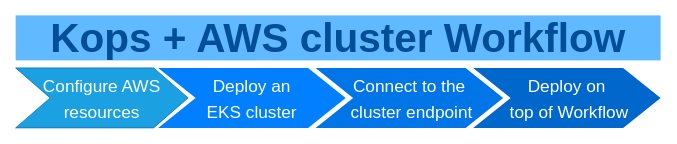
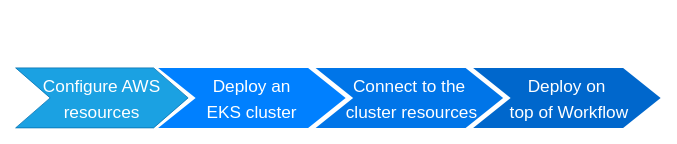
node "Kops + AWS cluster Workflow": removed
node "Connect to the cluster endpoint": label "Connect to the cluster endpoint" -> "Connect to the cluster resources"
